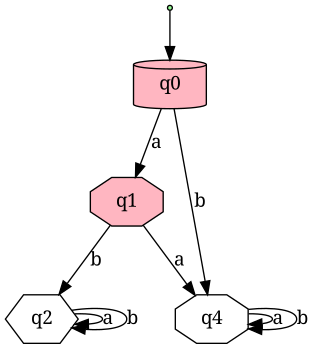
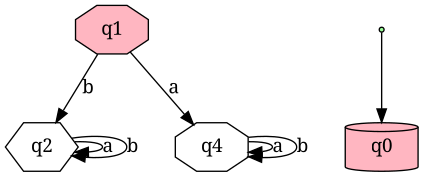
edge "q0" -> "q1": removed, label "a"
edge "q0" -> "q4": removed, label "b"
